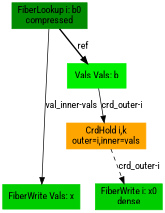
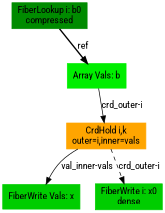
node "Vals Vals: b": label "Vals Vals: b" -> "Array Vals: b"
edge "FiberLookup i: b0 compressed" -> "FiberWrite Vals: x": now "CrdHold i,k outer=i,inner=vals" -> "FiberWrite Vals: x"
